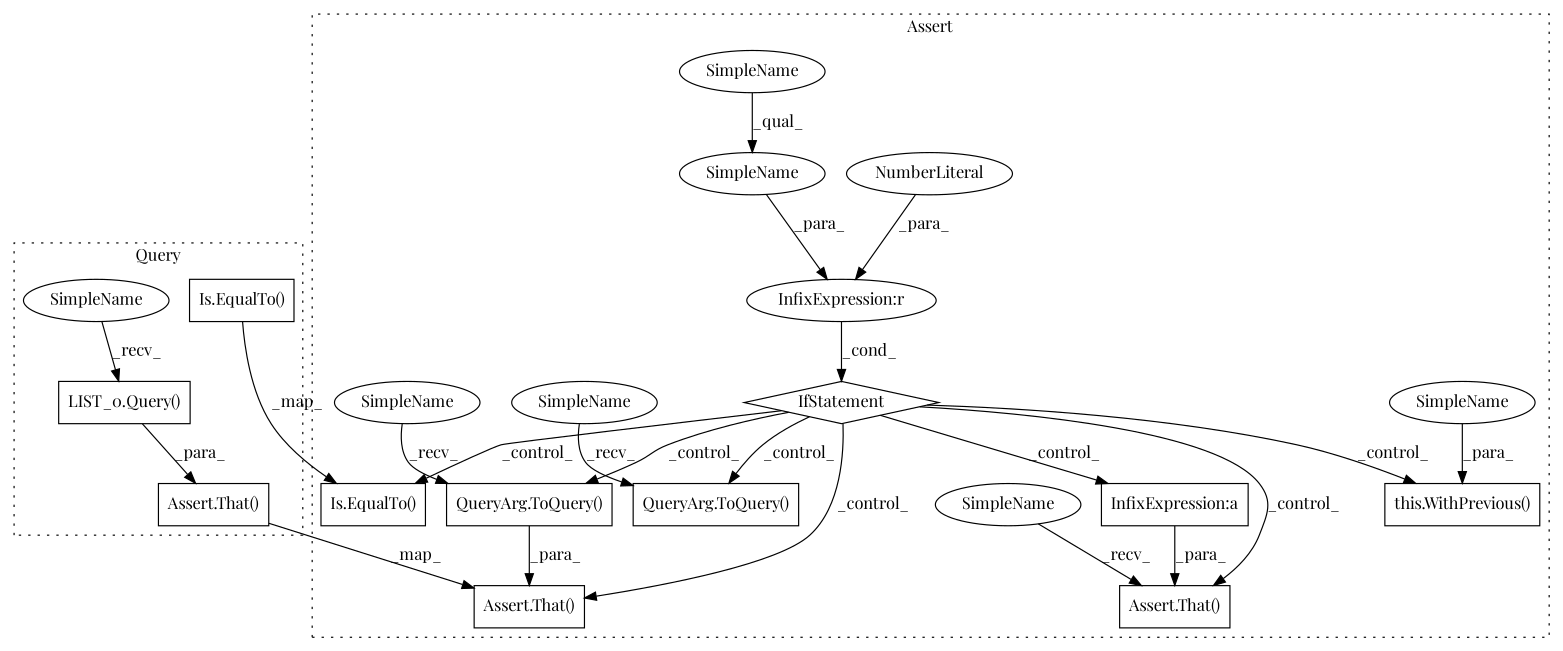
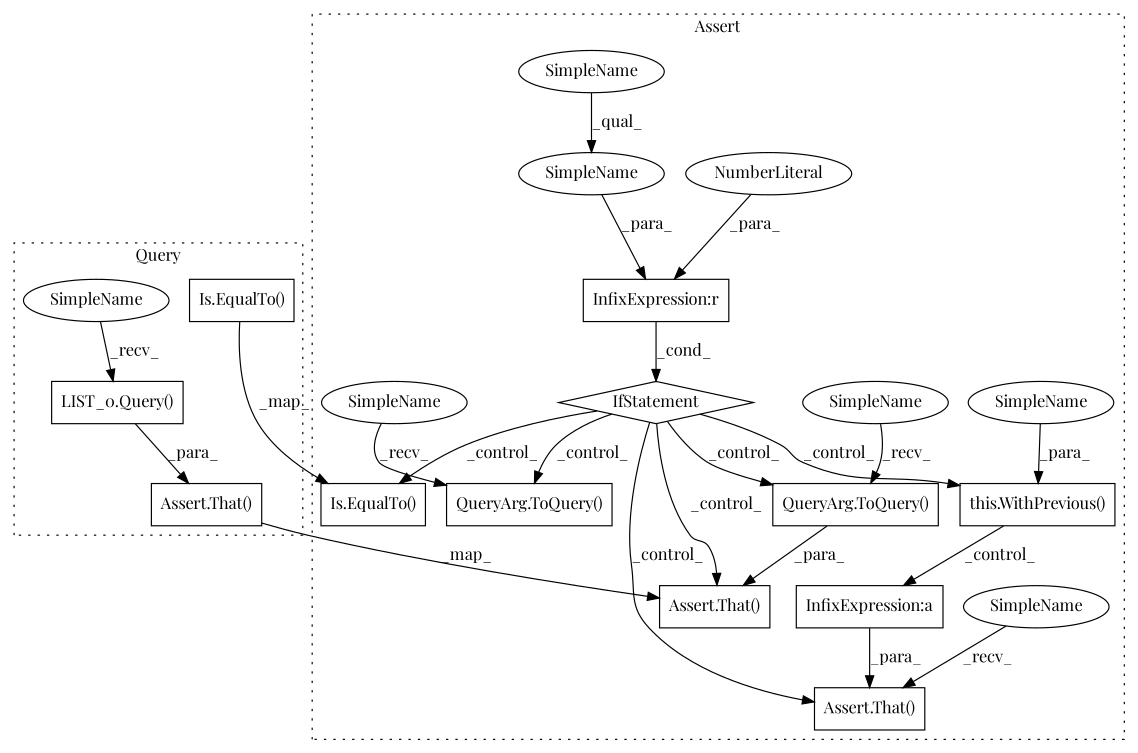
node "InfixExpression:r": shape ellipse -> box
edge "IfStatement" -> "InfixExpression:a": now "this.WithPrevious()" -> "InfixExpression:a"
